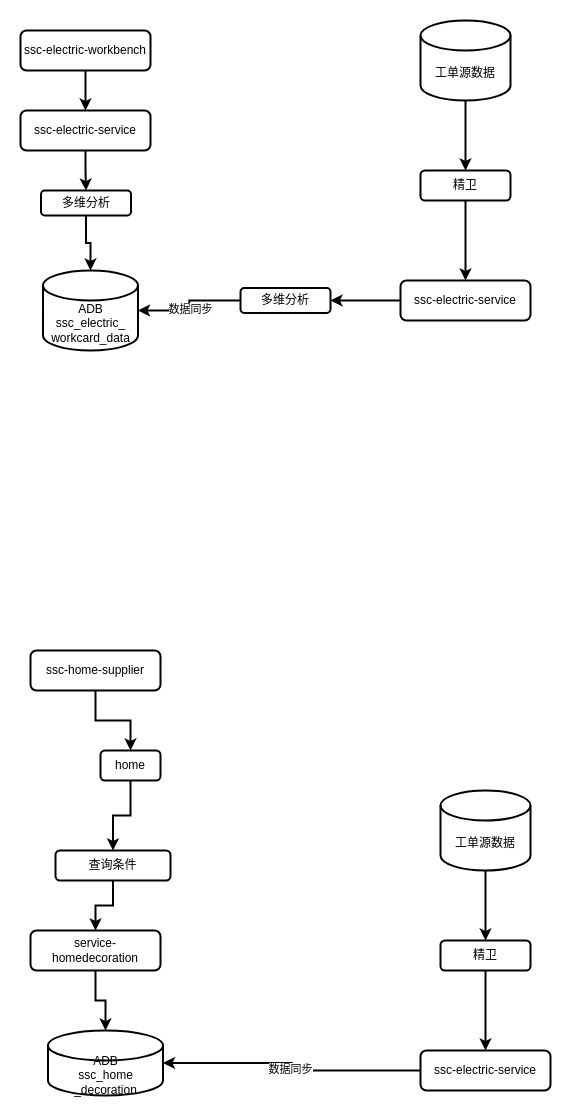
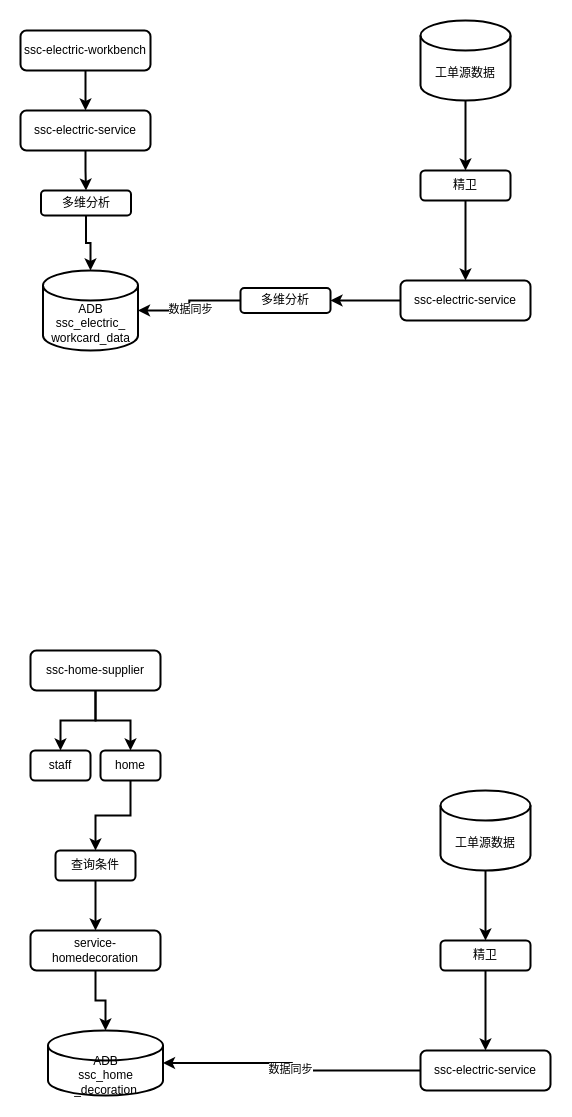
edge "ssc-home-supplier" -> "staff": added
node "staff": added
node "查询条件": size 115x30 -> 80x30
